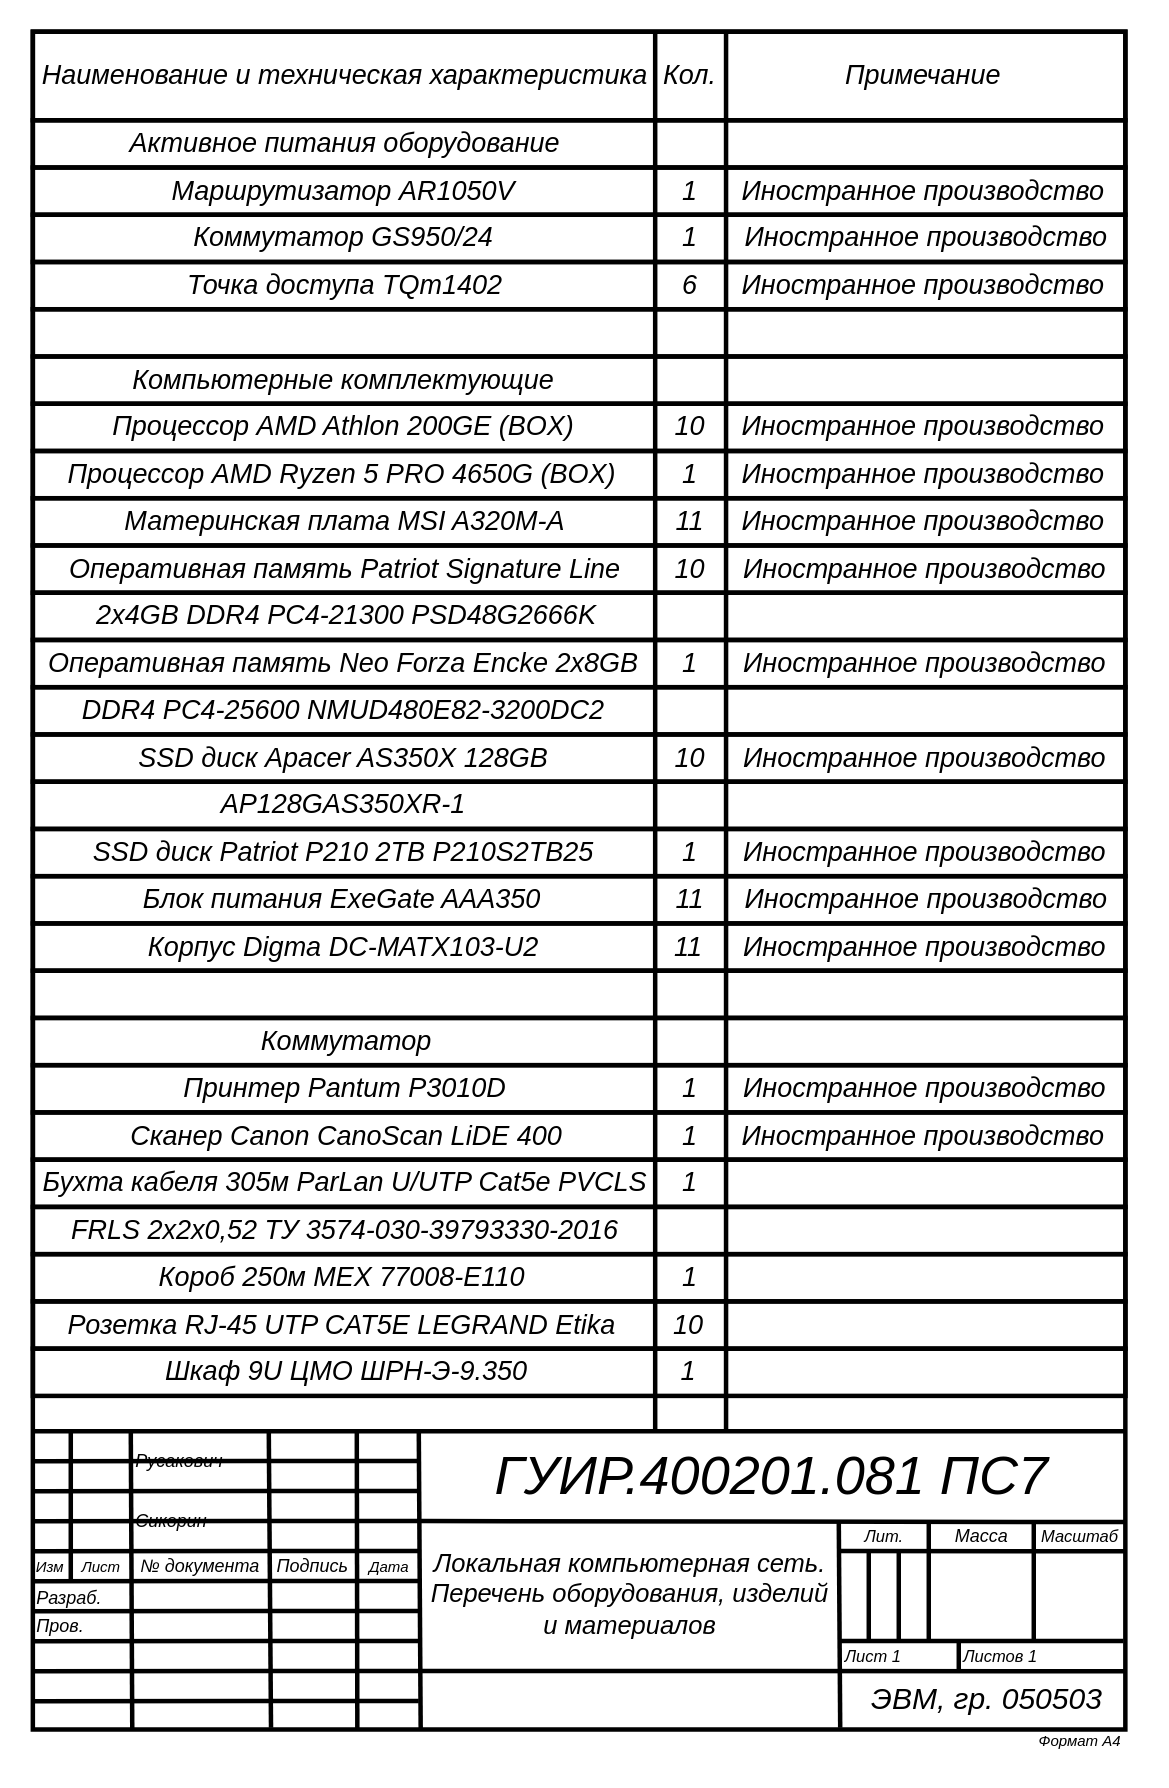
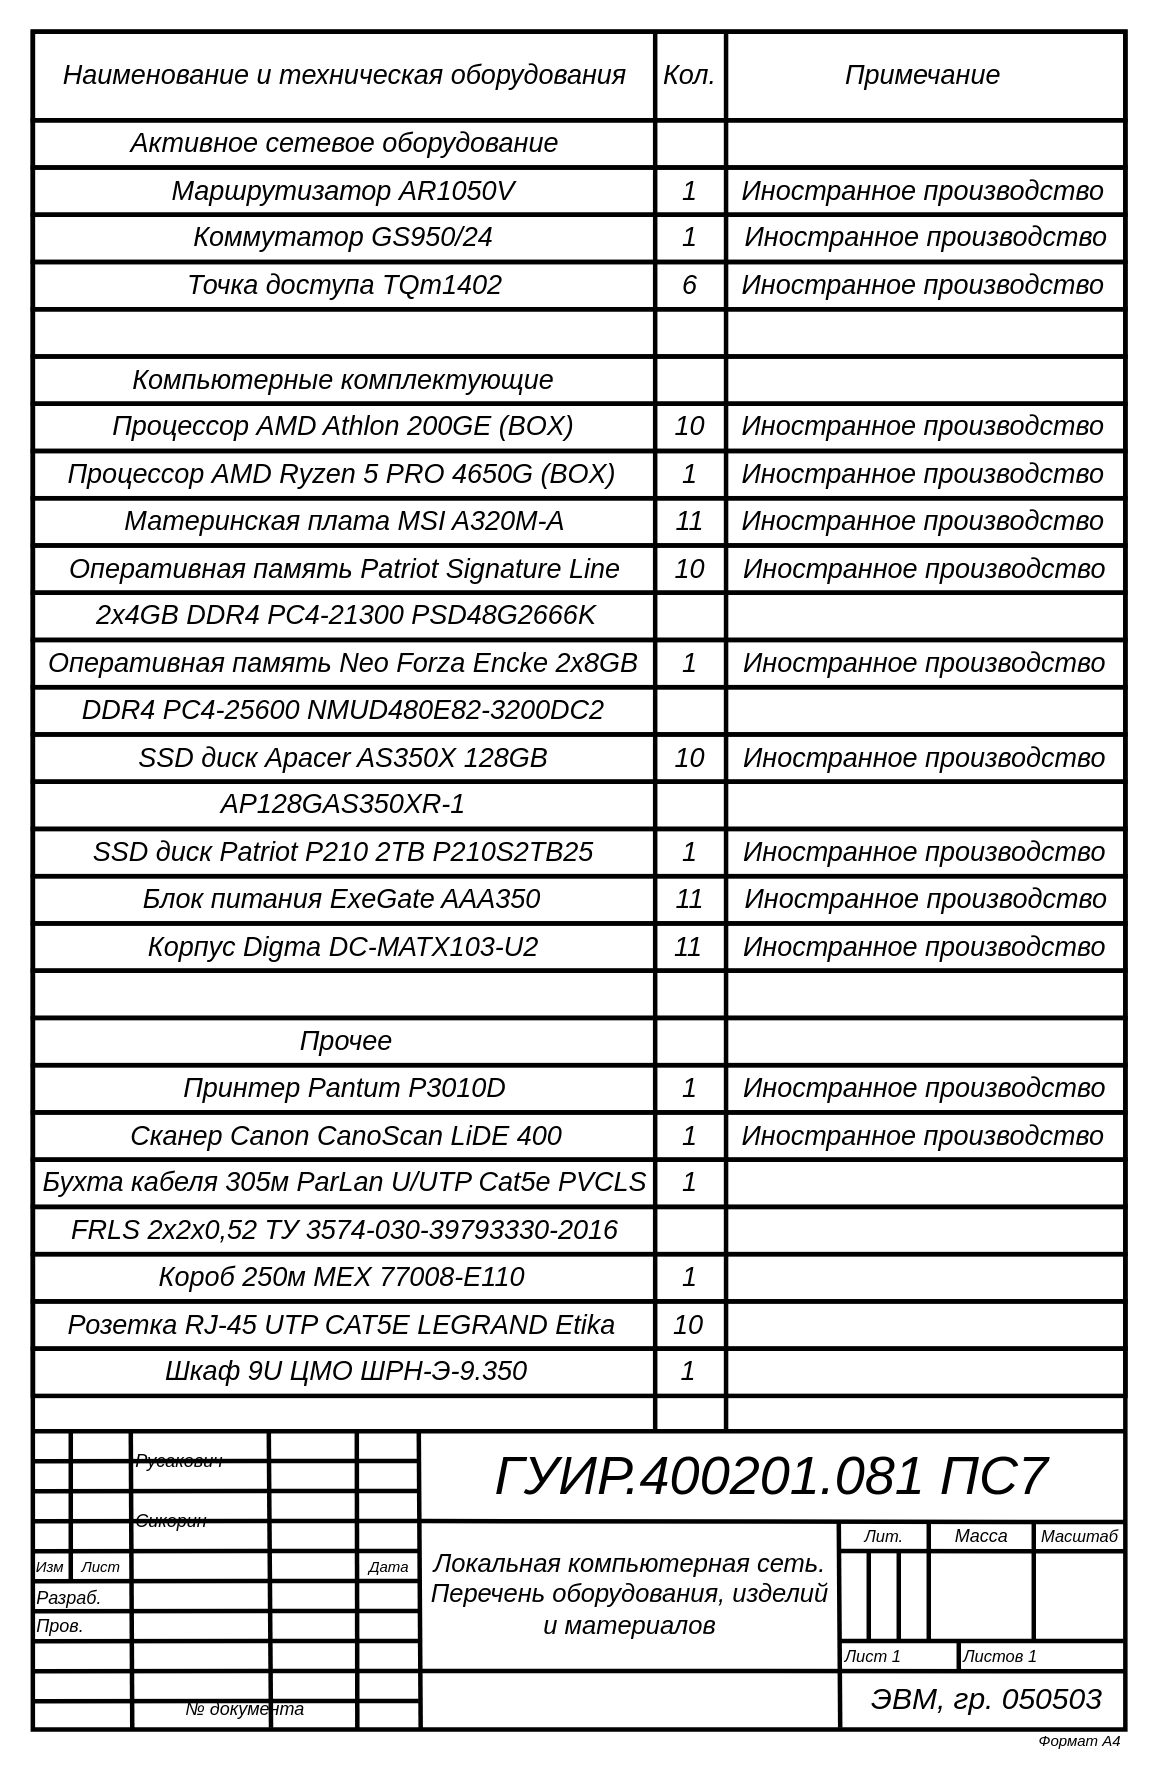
node "Наименование и техническая характеристика": label "Наименование и техническая характеристика" -> "Наименование и техническая оборудования"
node "Активное питания оборудование": label "Активное питания оборудование" -> "Активное сетевое оборудование"
node "Коммутатор": label "Коммутатор" -> "Прочее"
node "№ документа": moved (199, 1566) -> (244, 1709)
node "Подпись": removed
